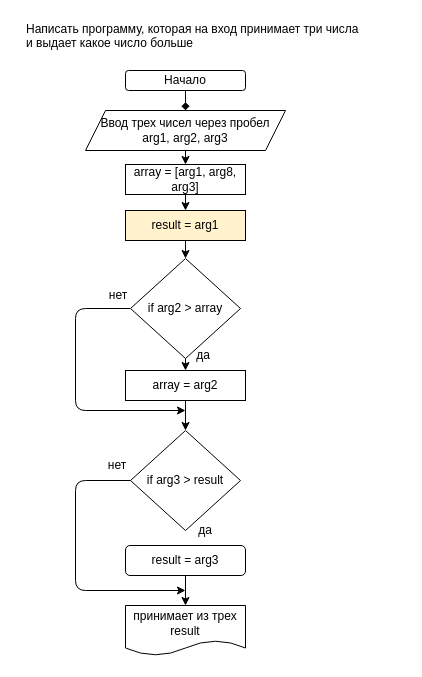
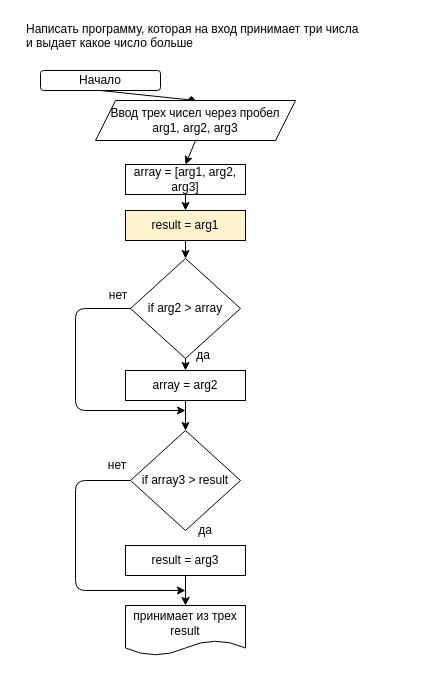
node "Начало": moved (186, 81) -> (101, 81)
node "Ввод трех чисел через пробел arg1, arg2, arg3": moved (186, 131) -> (196, 121)
node "array = [arg1, arg8, arg3]": label "array = [arg1, arg8, arg3]" -> "array = [arg1, arg2, arg3]"
node "if arg3 > result": label "if arg3 > result" -> "if array3 > result"
node "result = arg3": shape rounded rectangle -> rectangle
